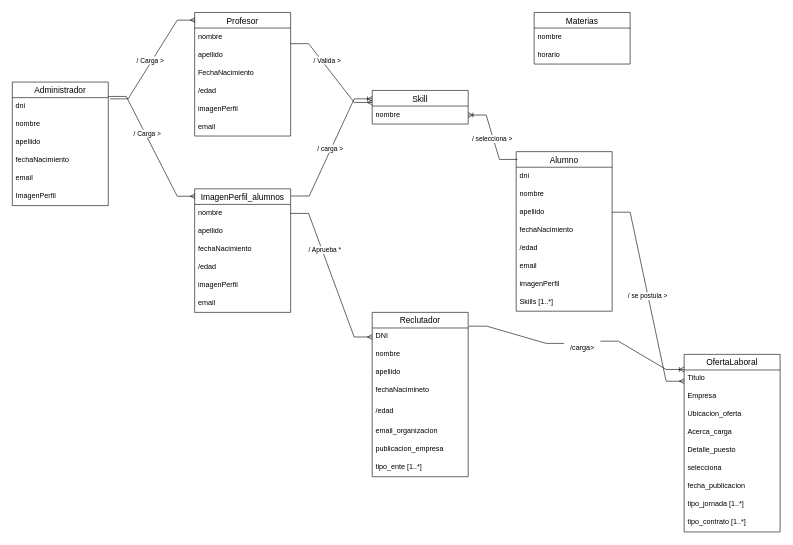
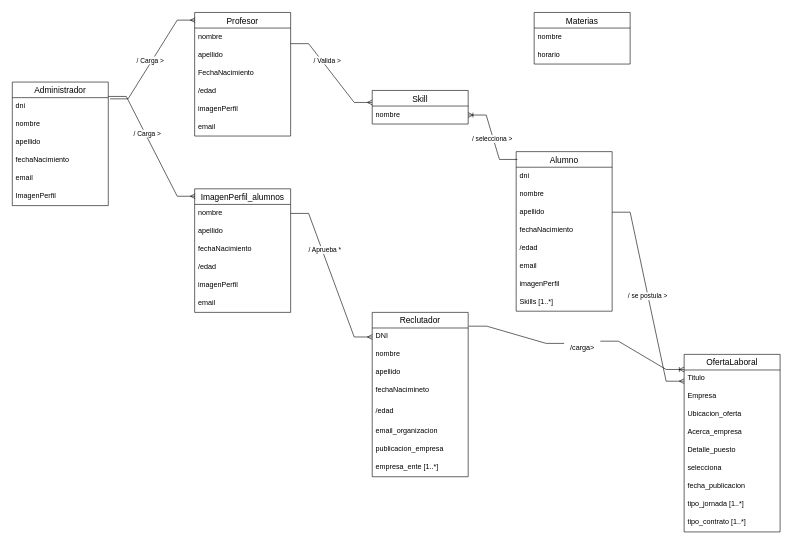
edge "ImagenPerfil_alumnos" -> "Skill": removed, label "/ carga >"
node "Acerca_carga": label "Acerca_carga" -> "Acerca_empresa"
node "tipo_ente [1..*]": label "tipo_ente [1..*]" -> "empresa_ente [1..*]"
